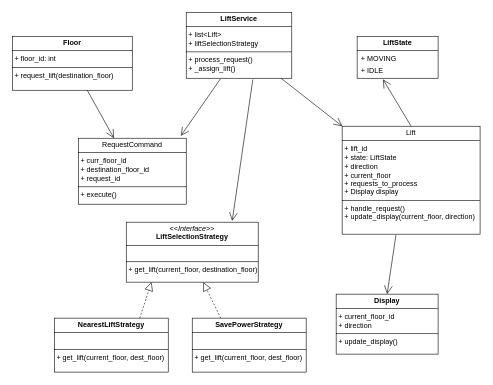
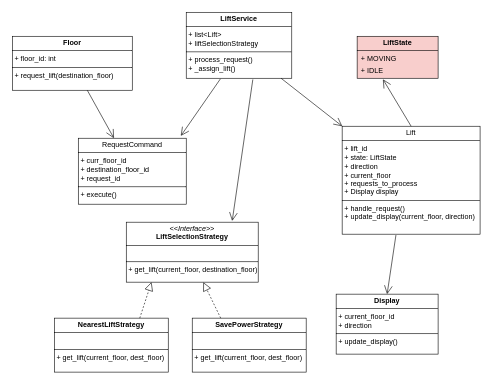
node "LiftState + MOVING + IDLE": fillcolor #ffffff -> #f8cecc
